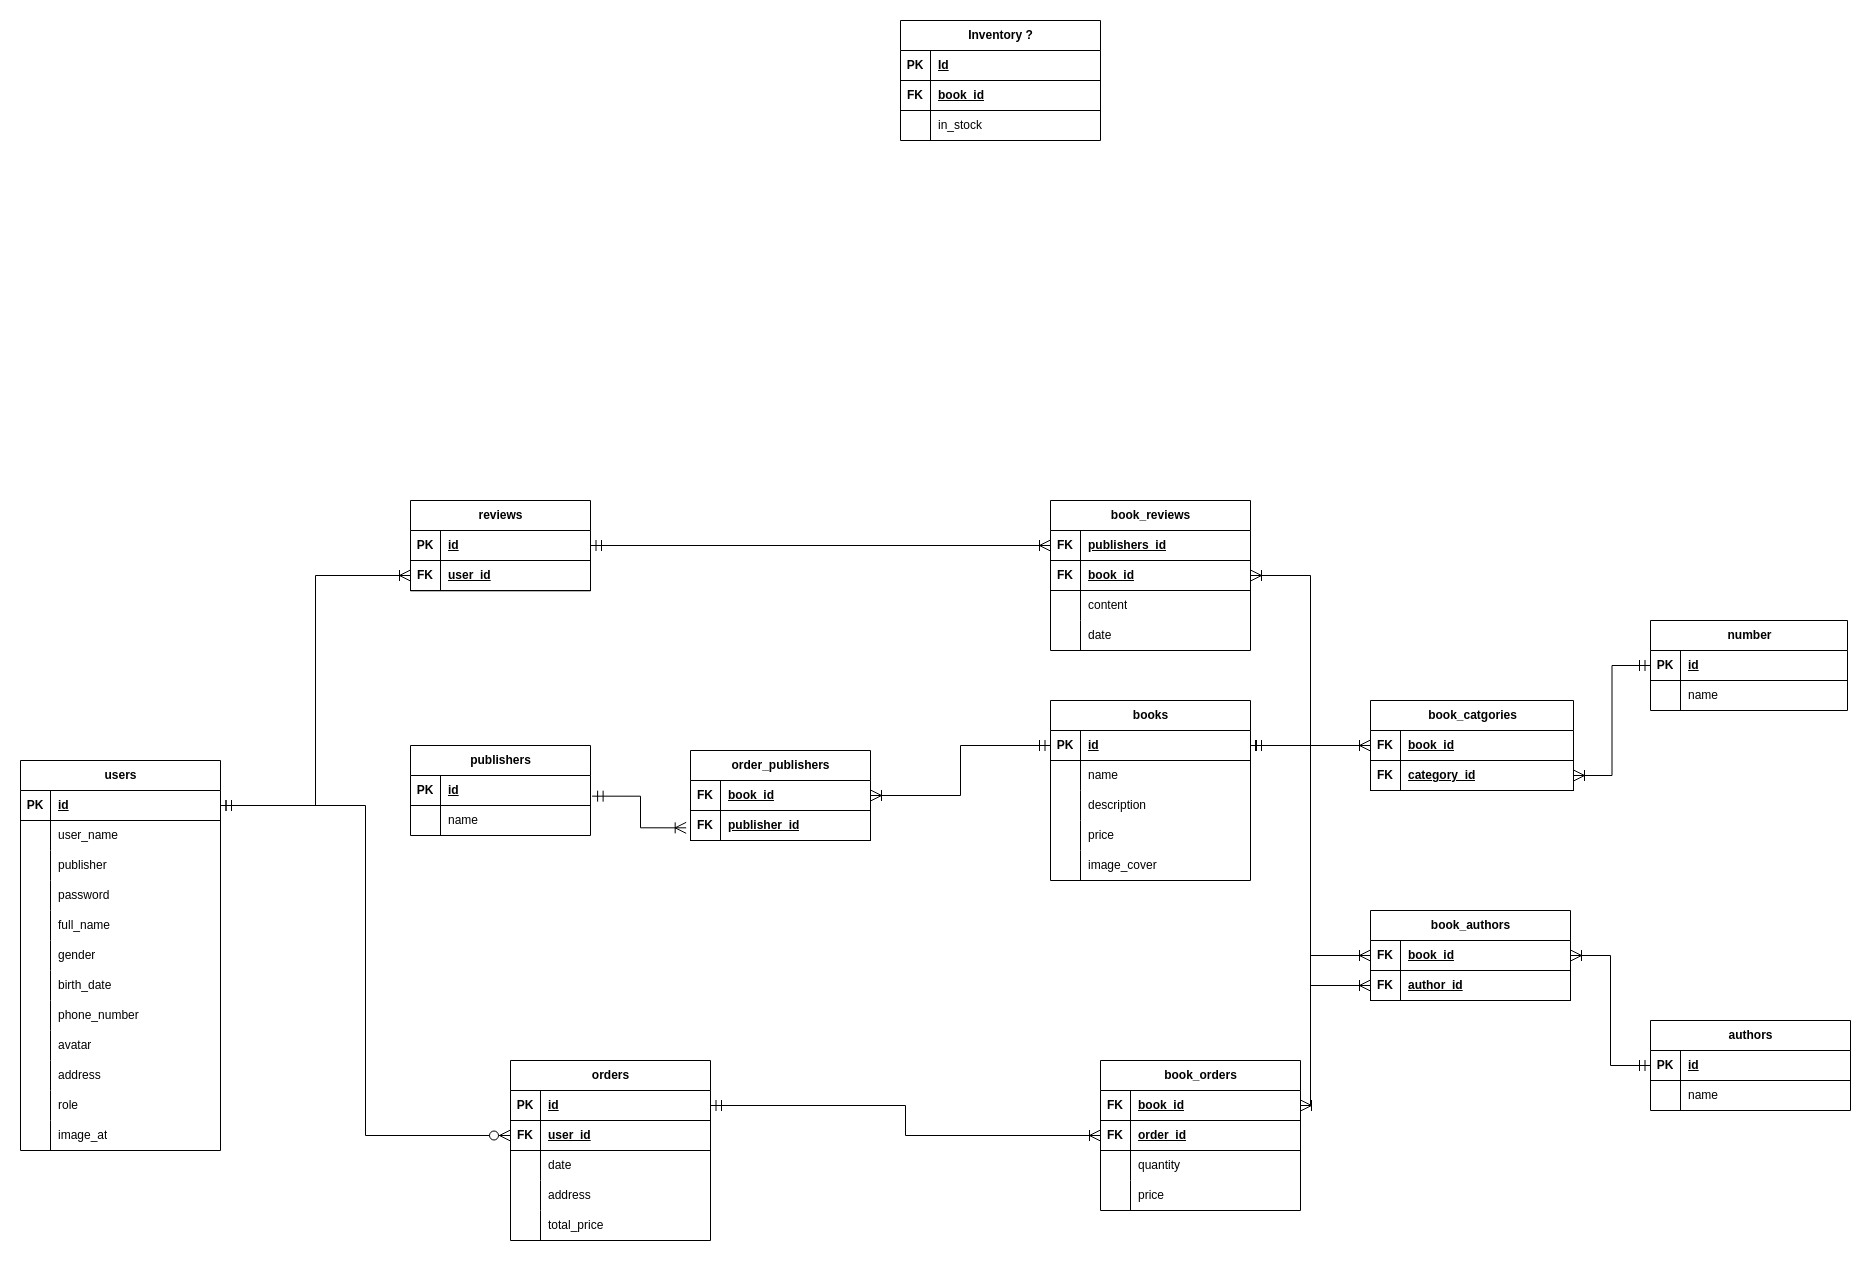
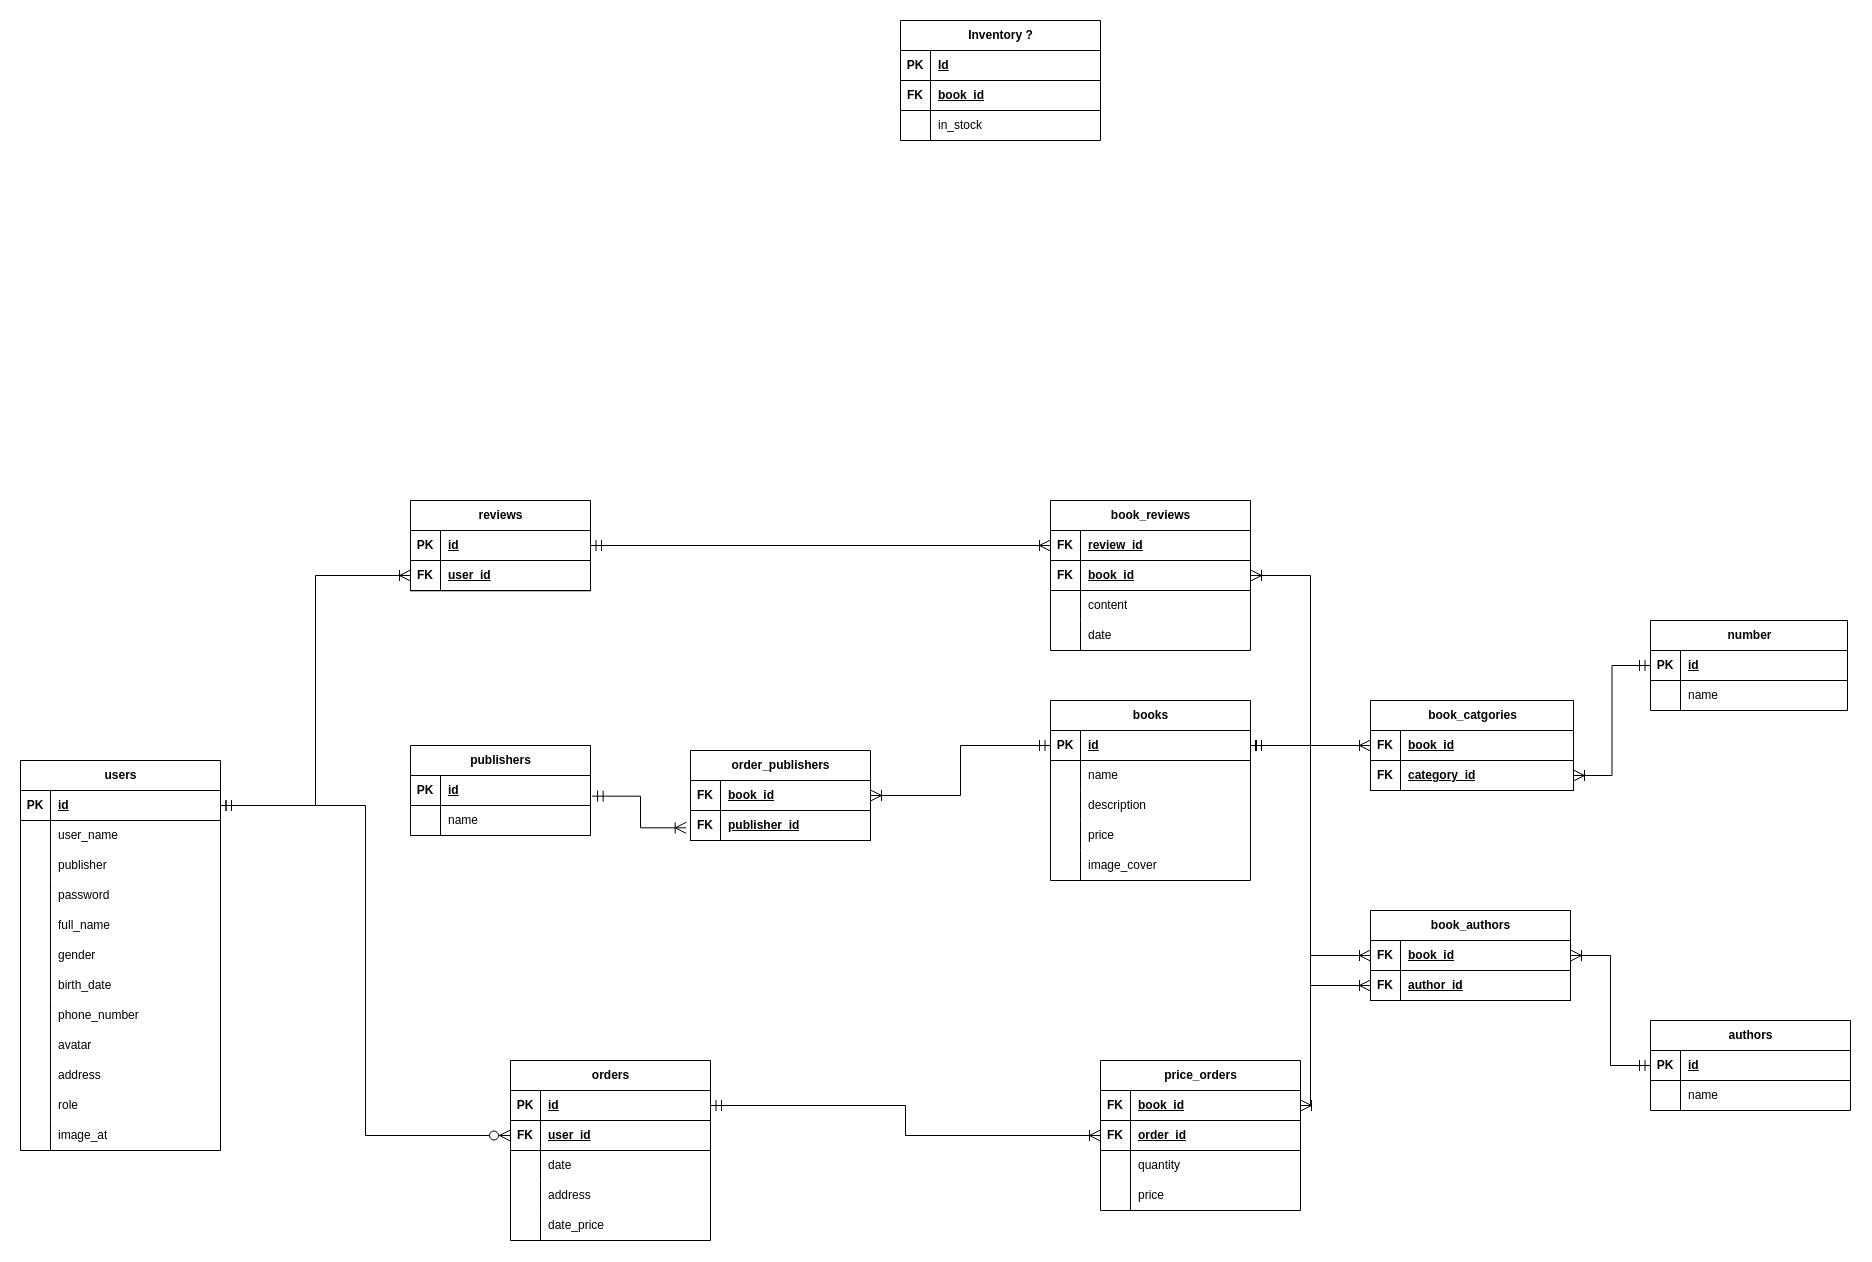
node "publishers_id": label "publishers_id" -> "review_id"
node "book_orders": label "book_orders" -> "price_orders"
node "total_price": label "total_price" -> "date_price"
